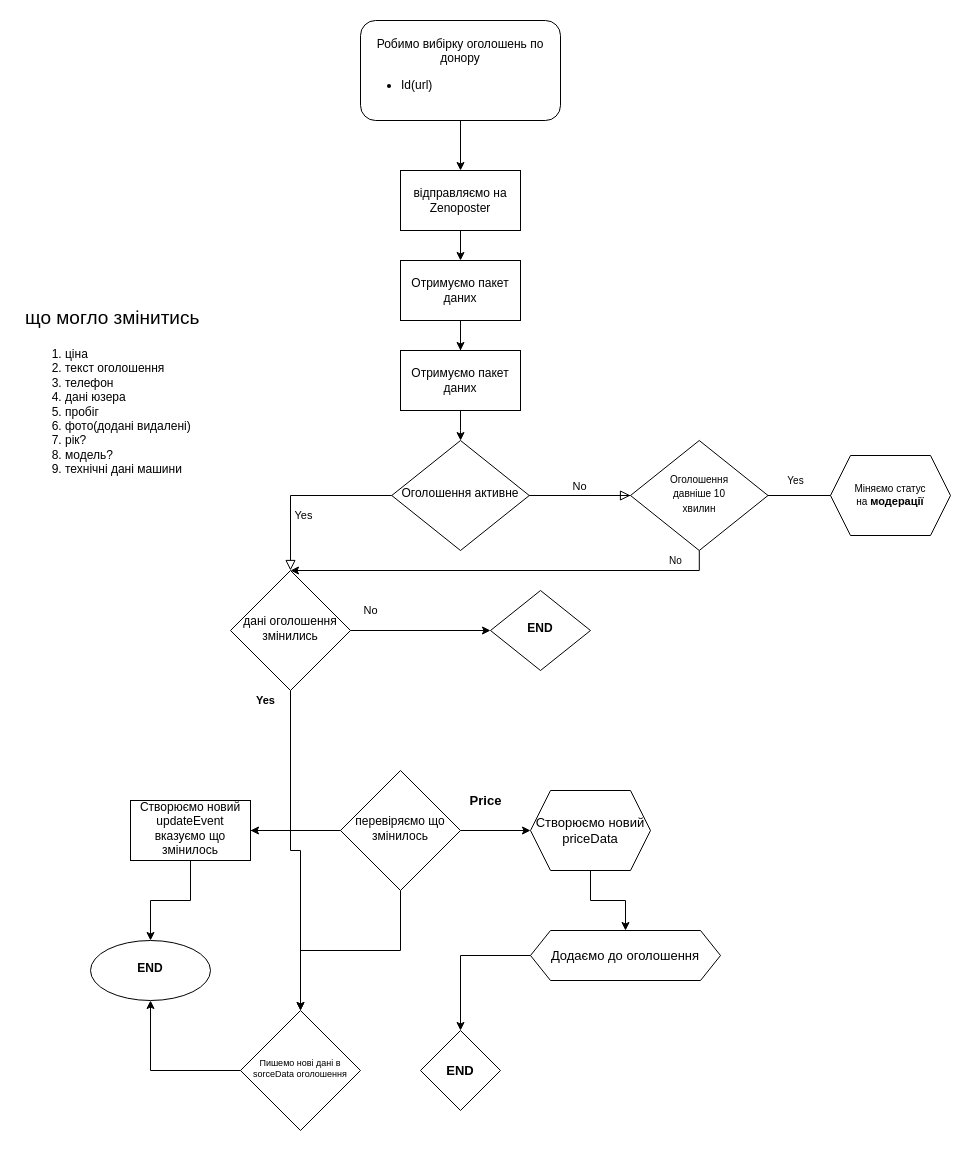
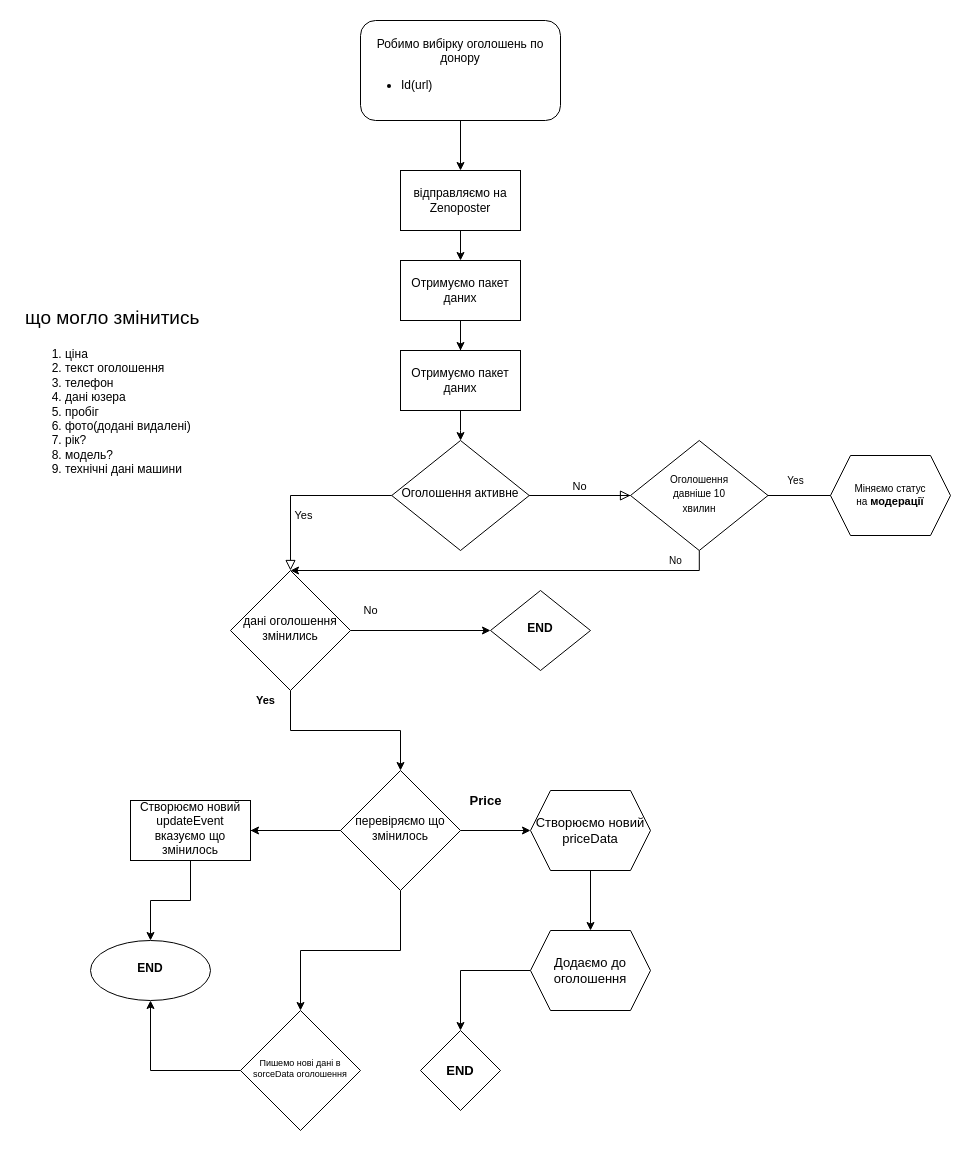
edge "дані оголошення змінились" -> "Пишемо нові дані в sorceData оголошення": now "дані оголошення змінились" -> "перевіряємо що змінилось"
node "Додаємо до оголошення": size 190x50 -> 120x80
